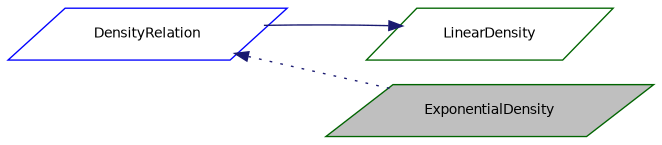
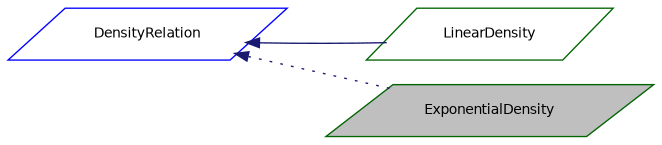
edge "DensityRelation" -> "LinearDensity": reversed
